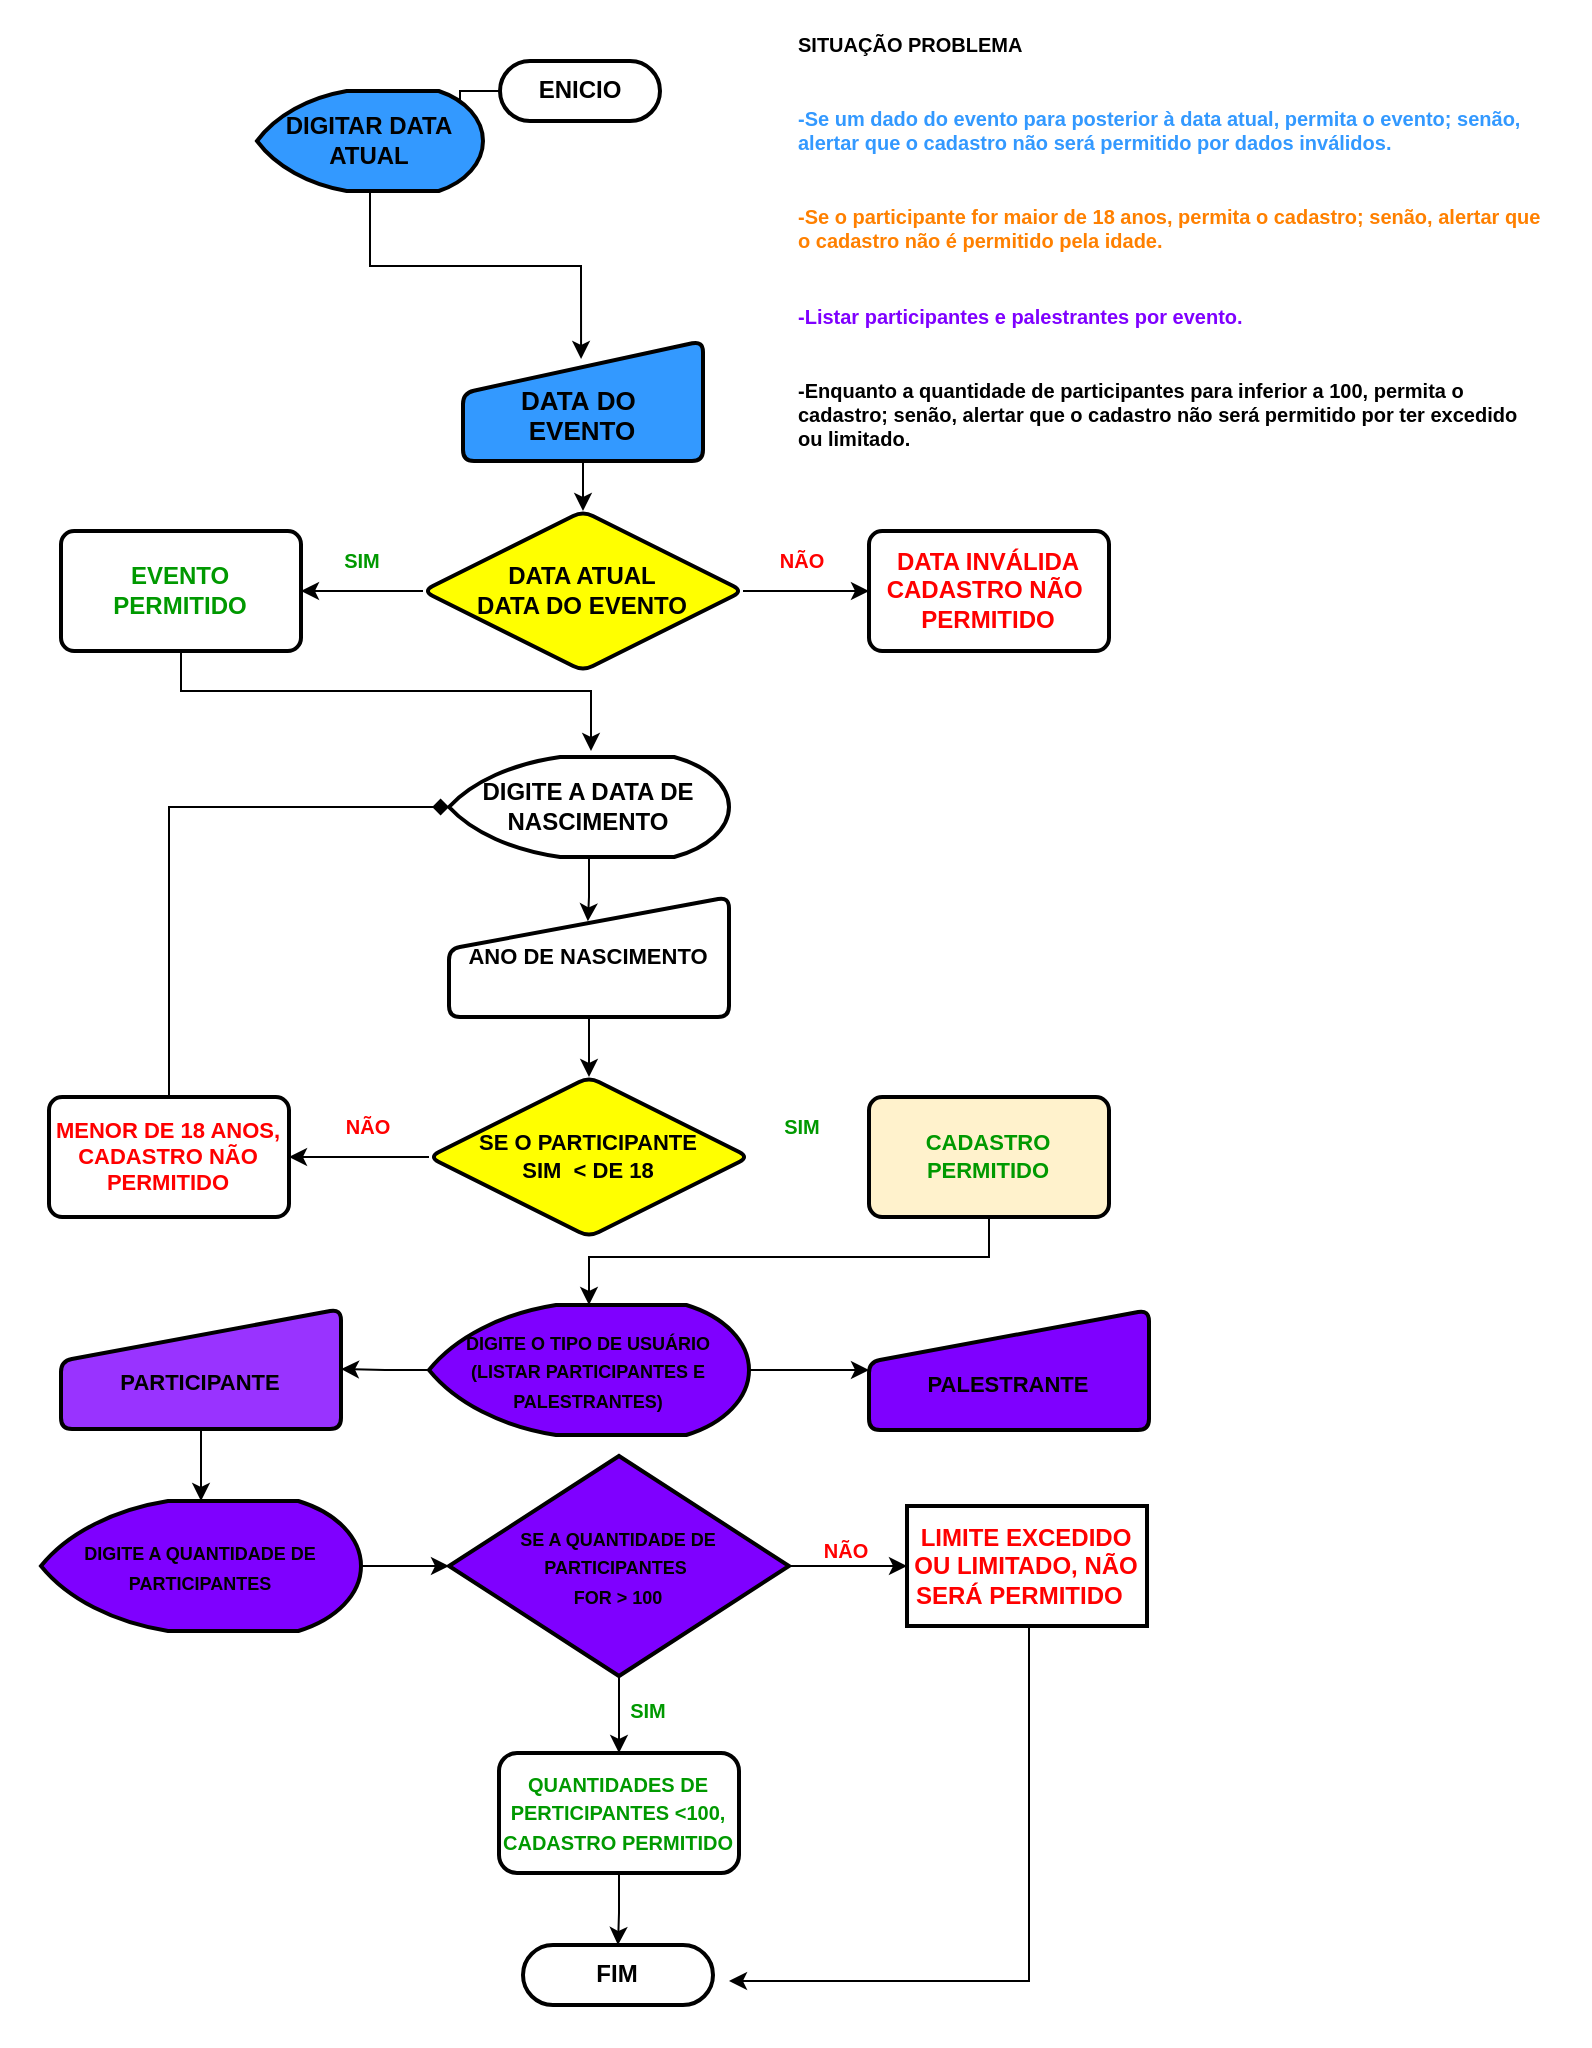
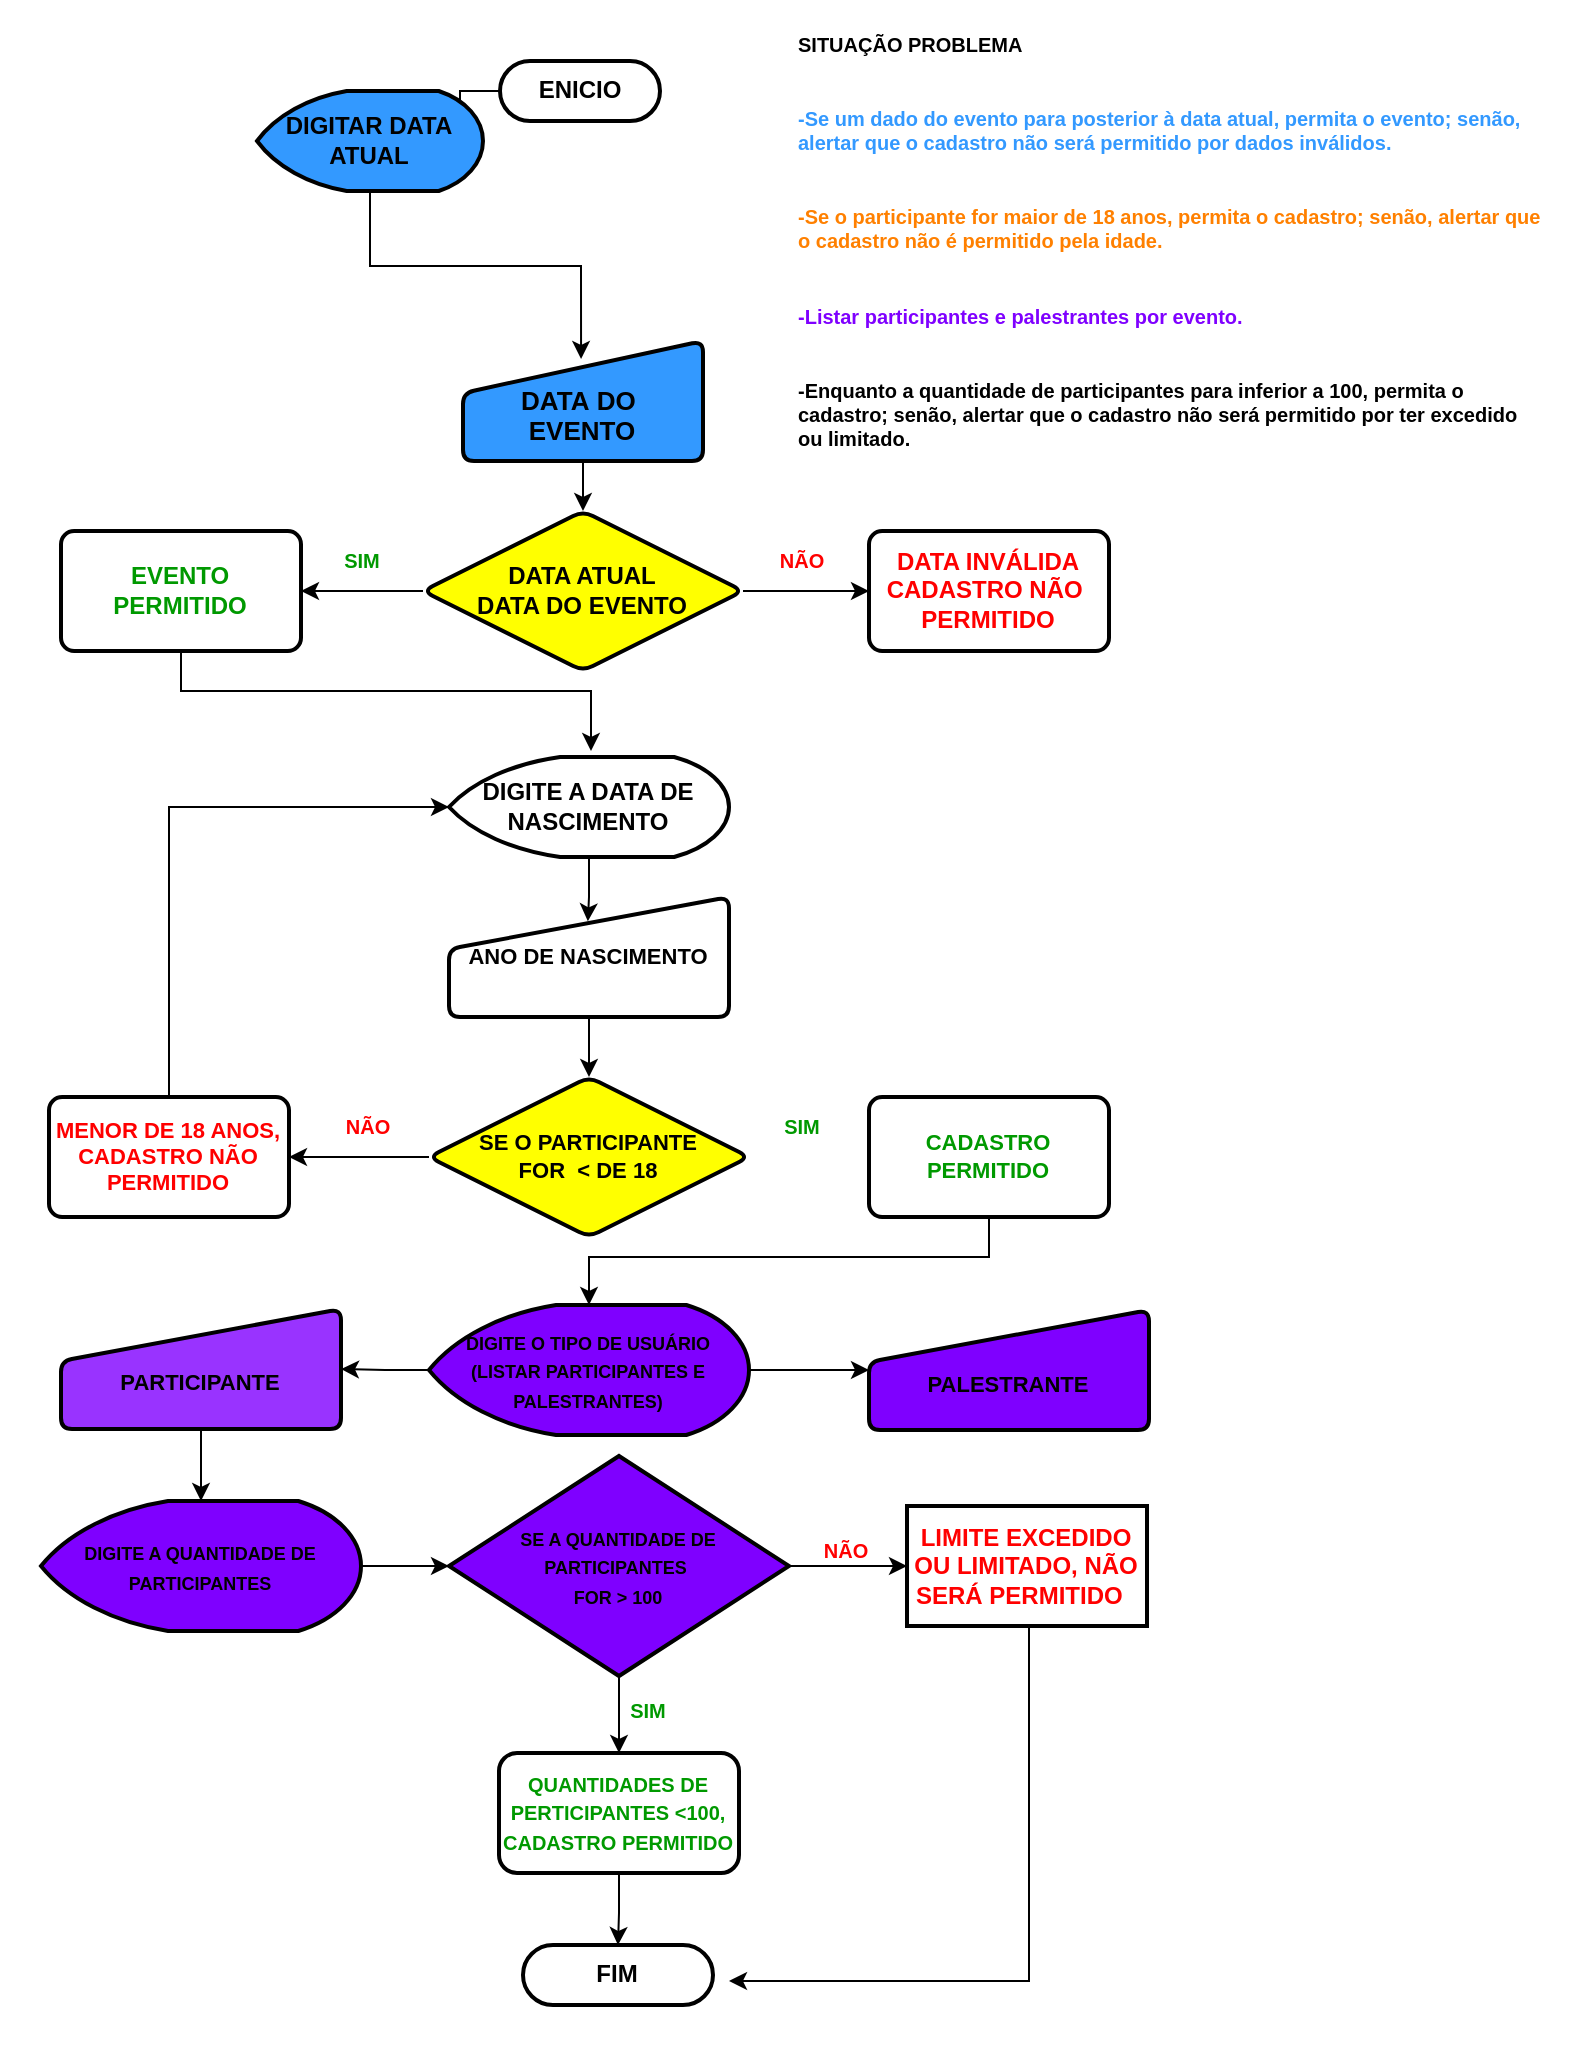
edge "MENOR DE 18 ANOS, CADASTRO NÃO PERMITIDO" -> "DIGITE A DATA DE NASCIMENTO": arrowhead diamond -> classic
node "SE O PARTICIPANTE SIM < DE 18": label "SE O PARTICIPANTE SIM < DE 18" -> "SE O PARTICIPANTE FOR < DE 18"
node "CADASTRO PERMITIDO": fillcolor #fff2cc -> #ffffff
